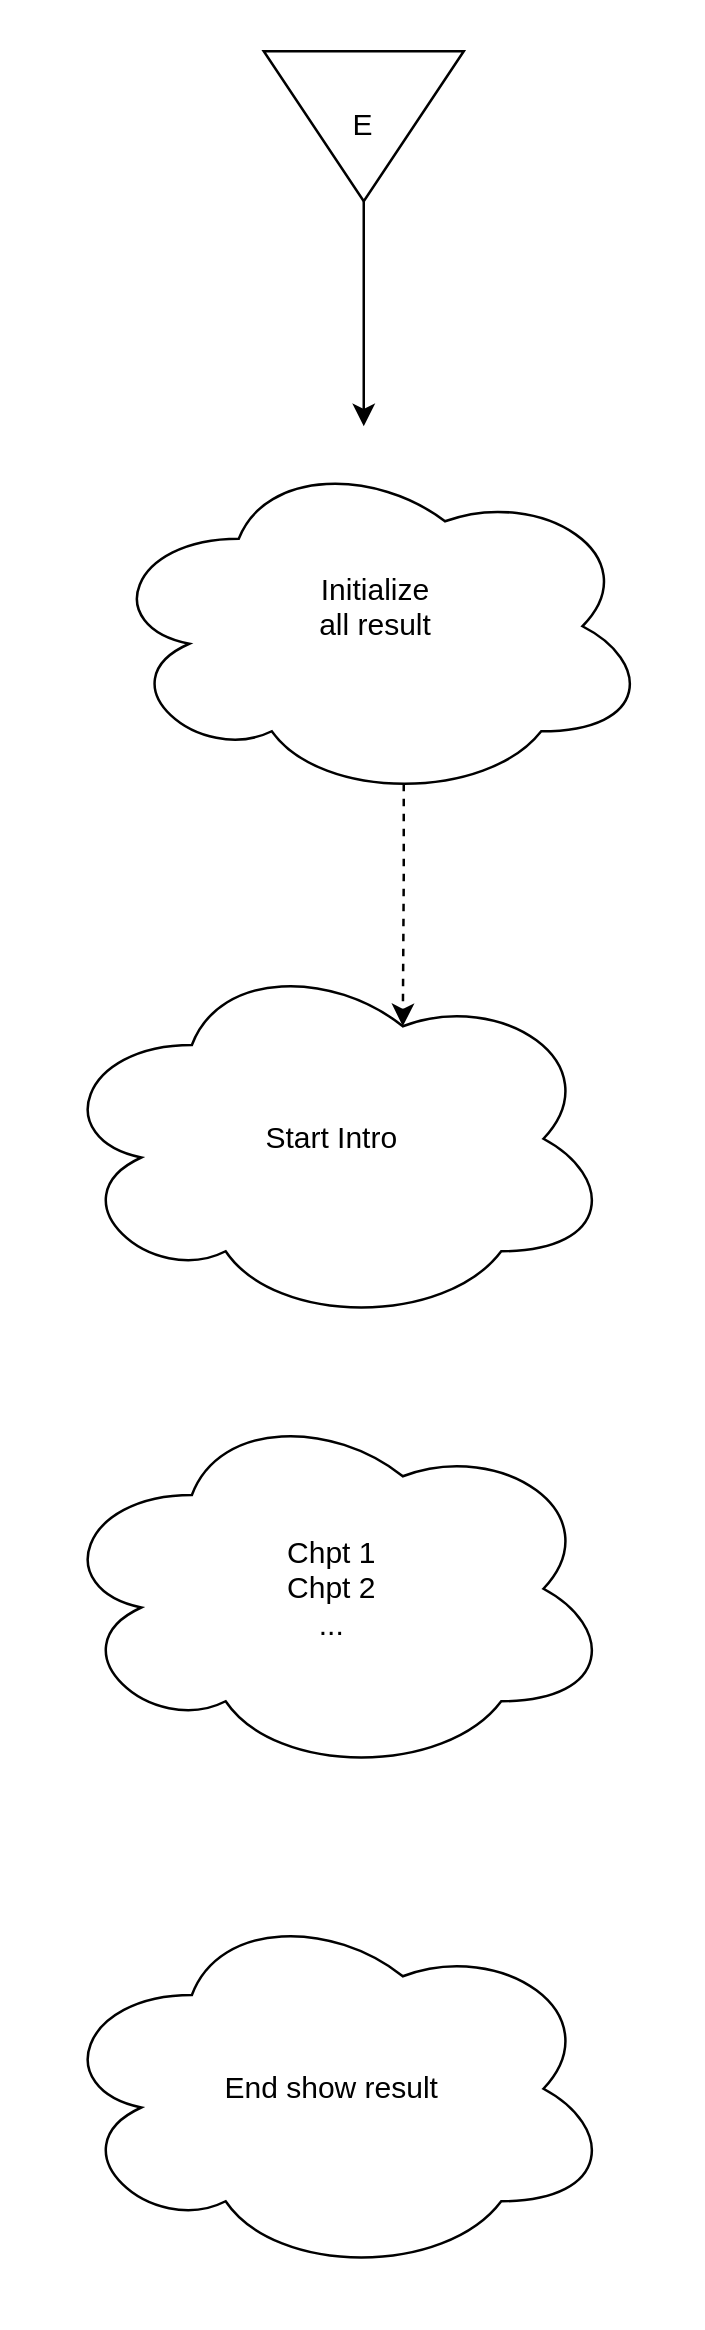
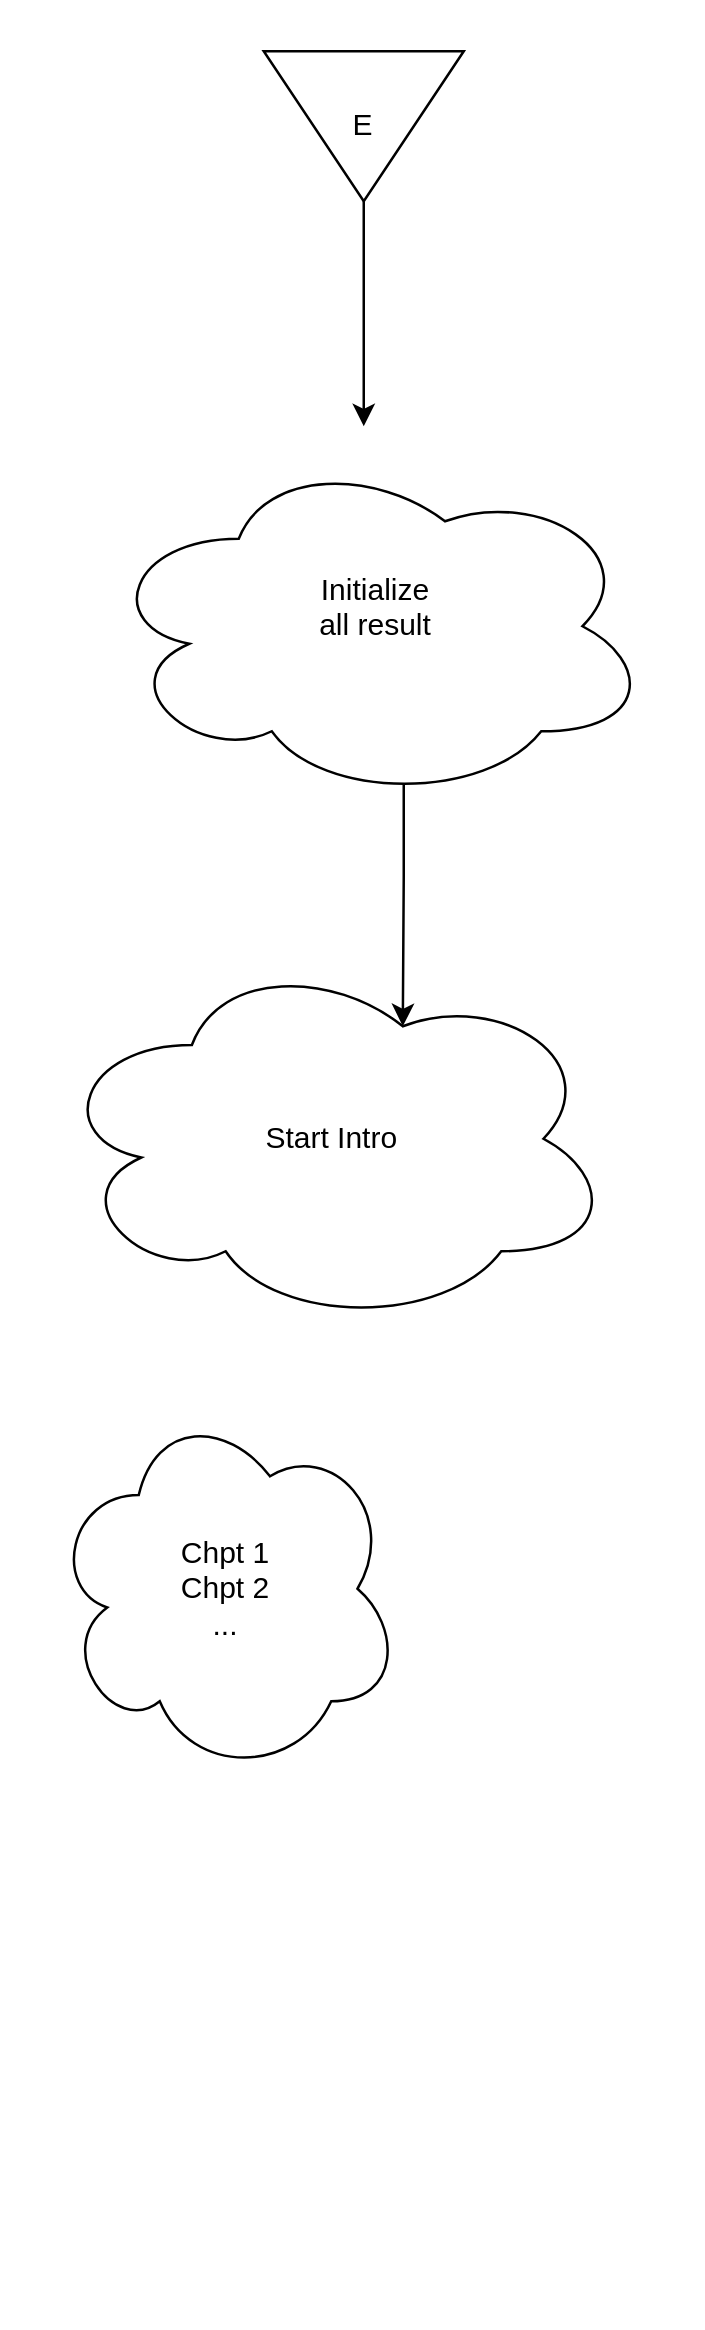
edge "Initialize all result" -> "Start Intro": style dashed -> solid
node "Chpt 1 Chpt 2 ...": size 563x375 -> 350x375
node "End show result": removed
